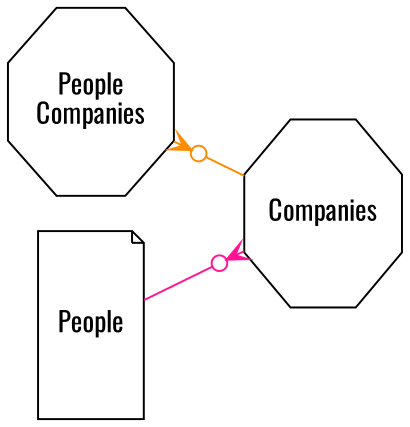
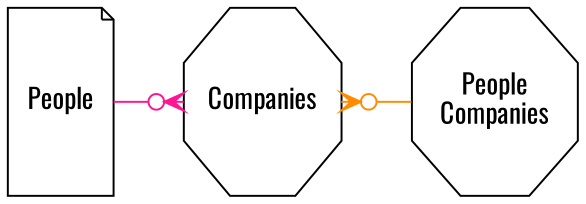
edge "Companies" -> "People Companies": reversed
